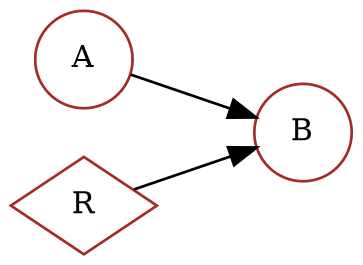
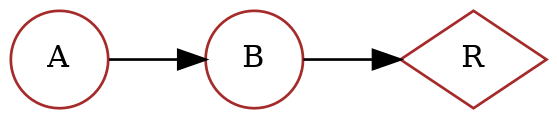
edge "R" -> "B": reversed
